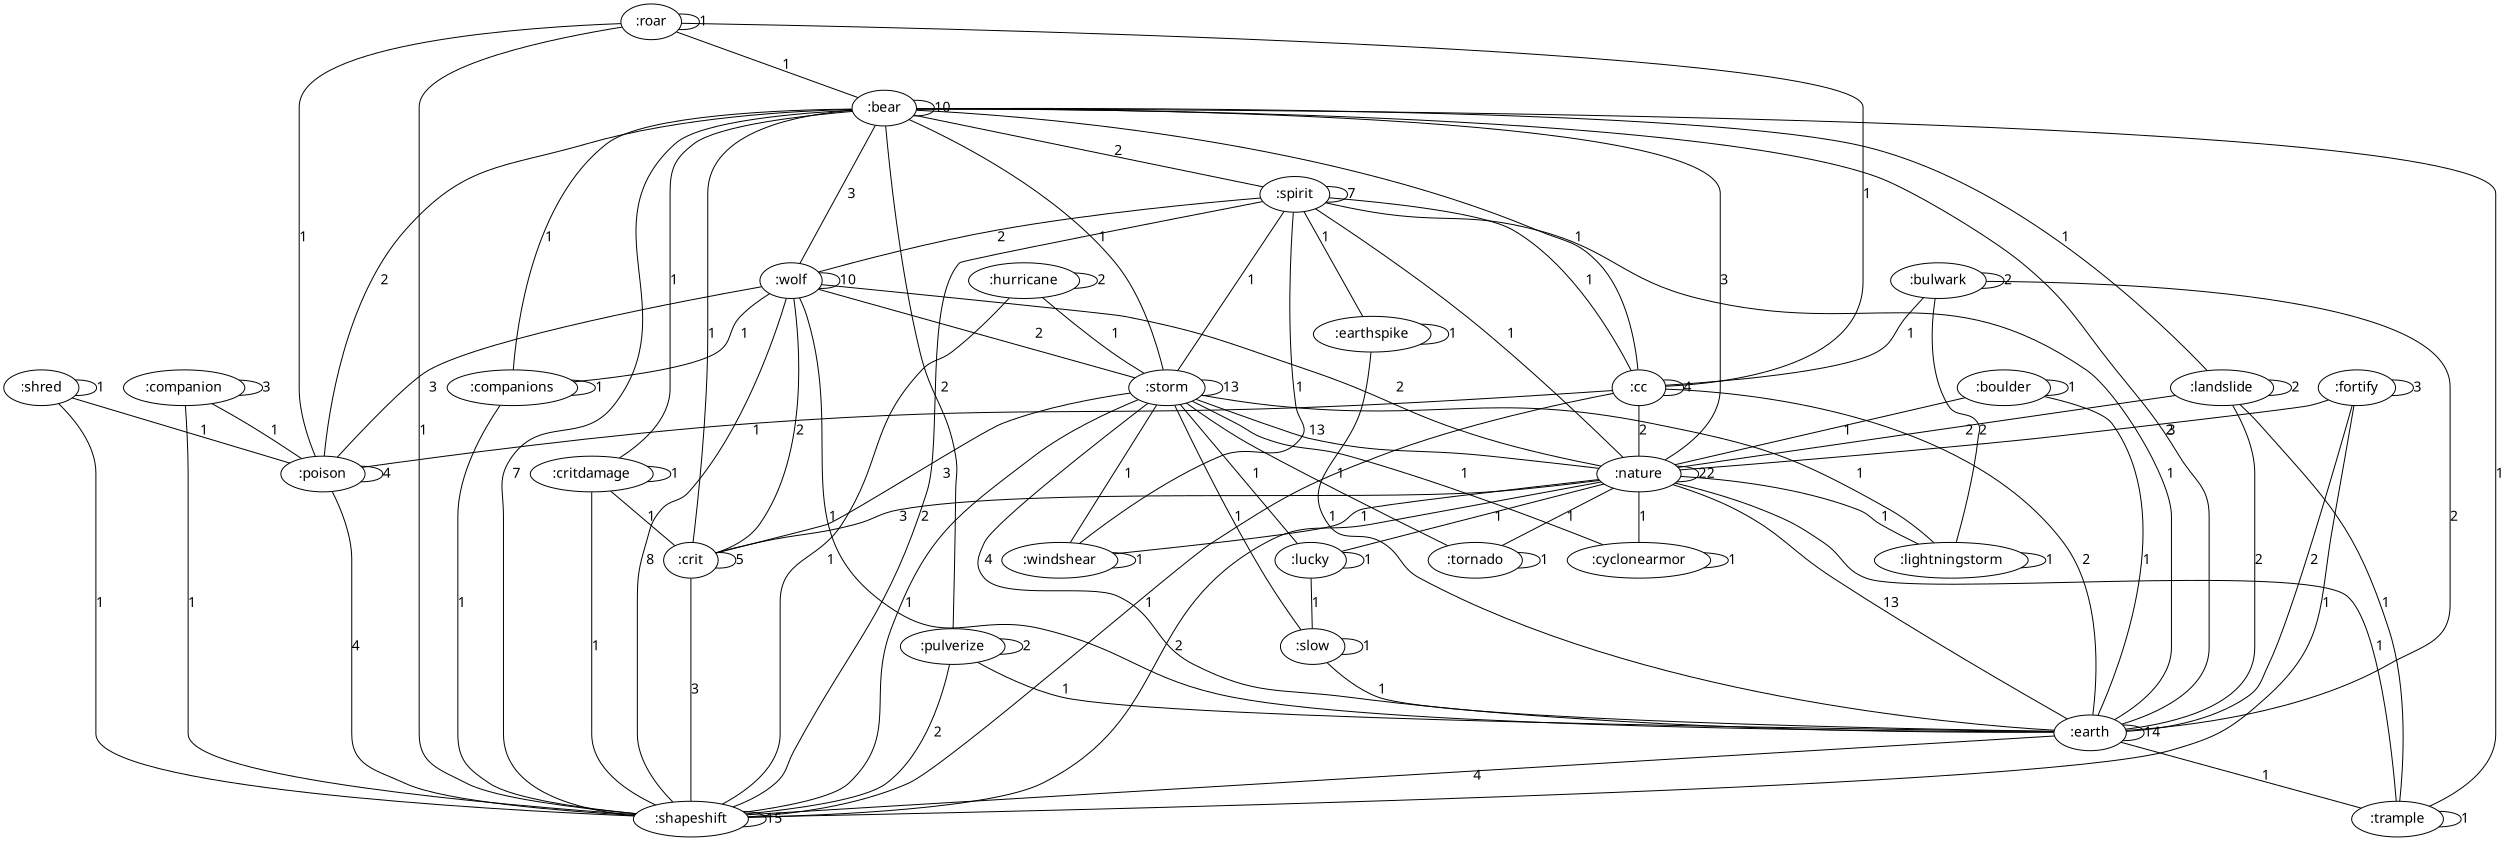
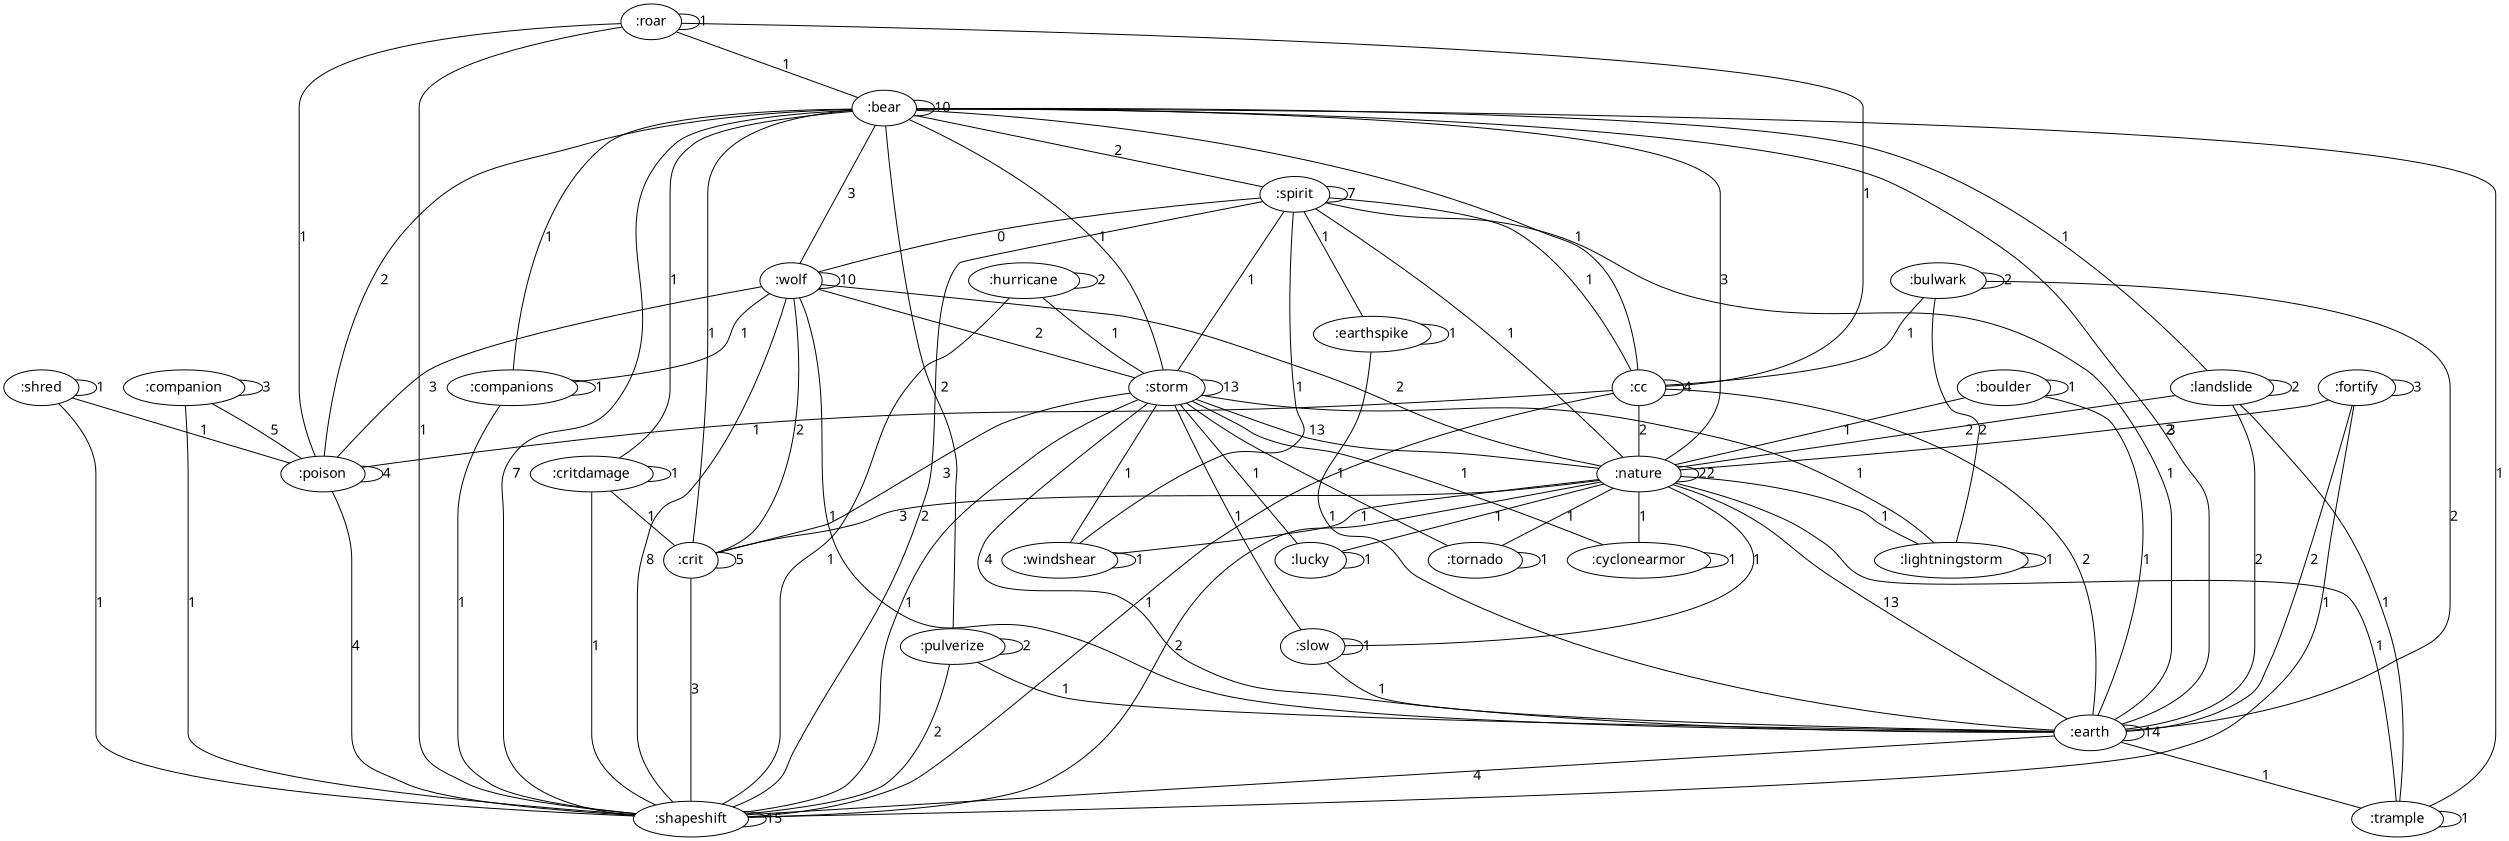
edge ":spirit" -- ":wolf": label "2" -> "0"
edge ":companion" -- ":poison": label "1" -> "5"
edge ":lucky" -- ":slow": now ":nature" -- ":slow"
